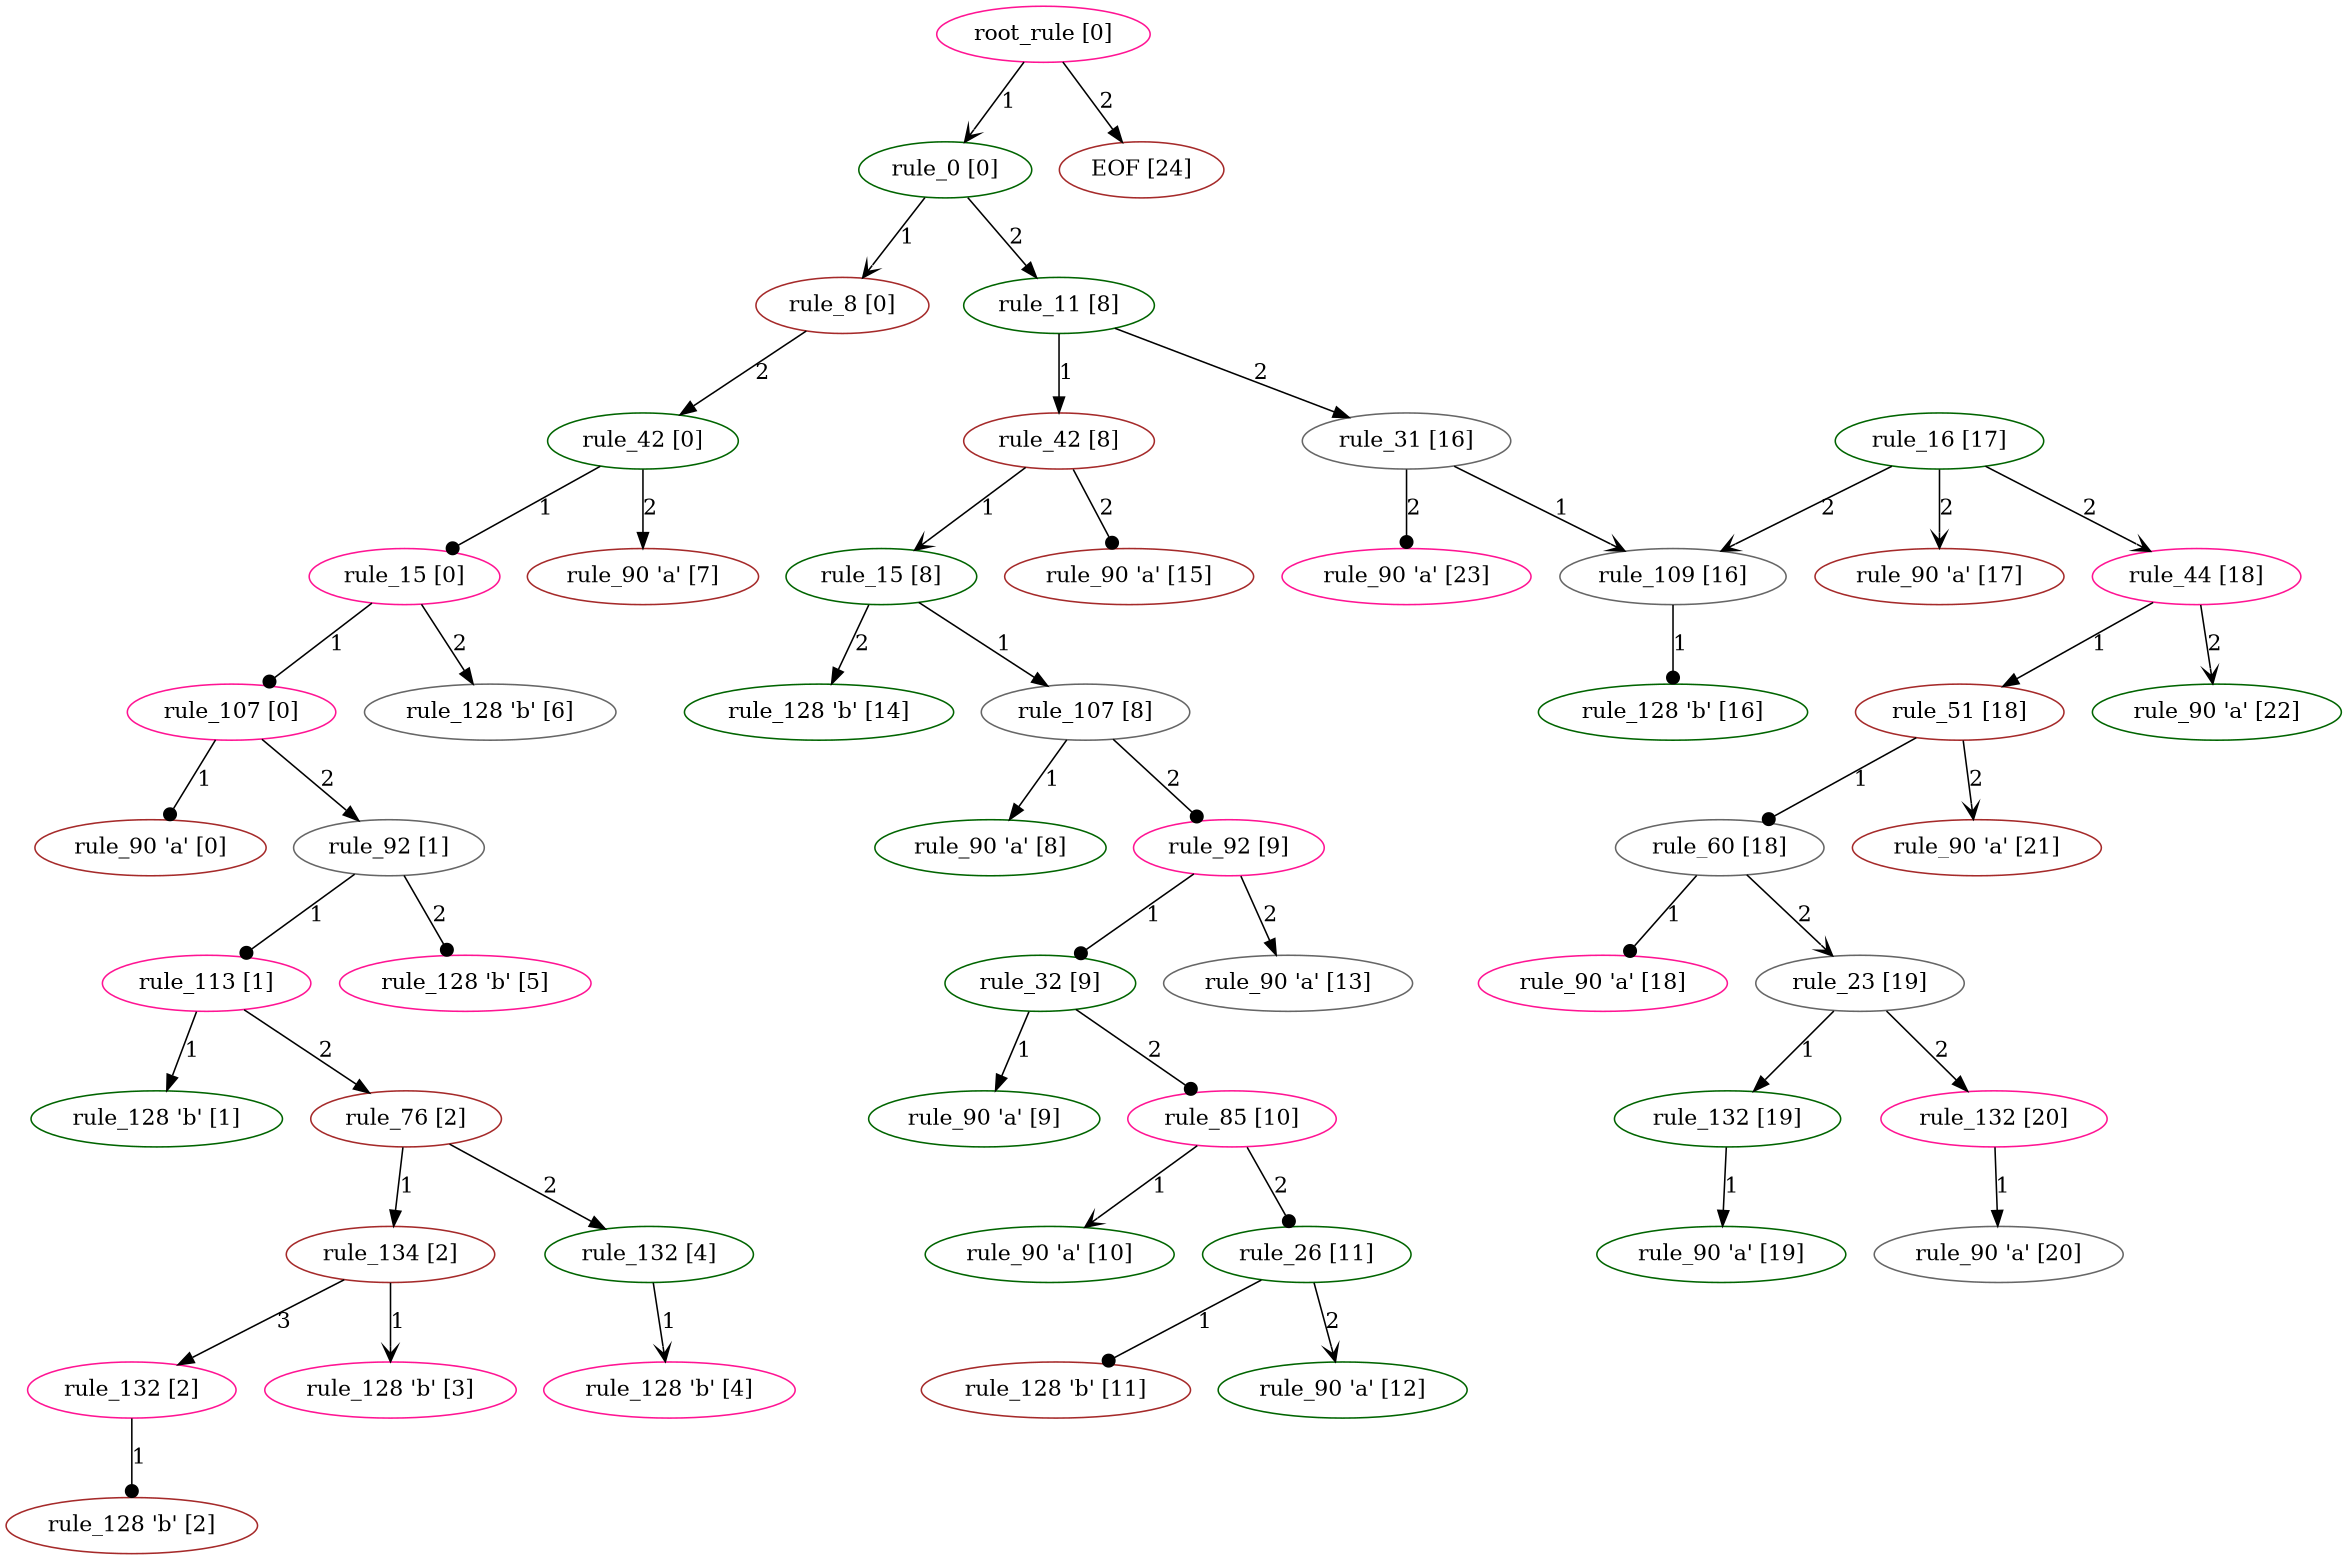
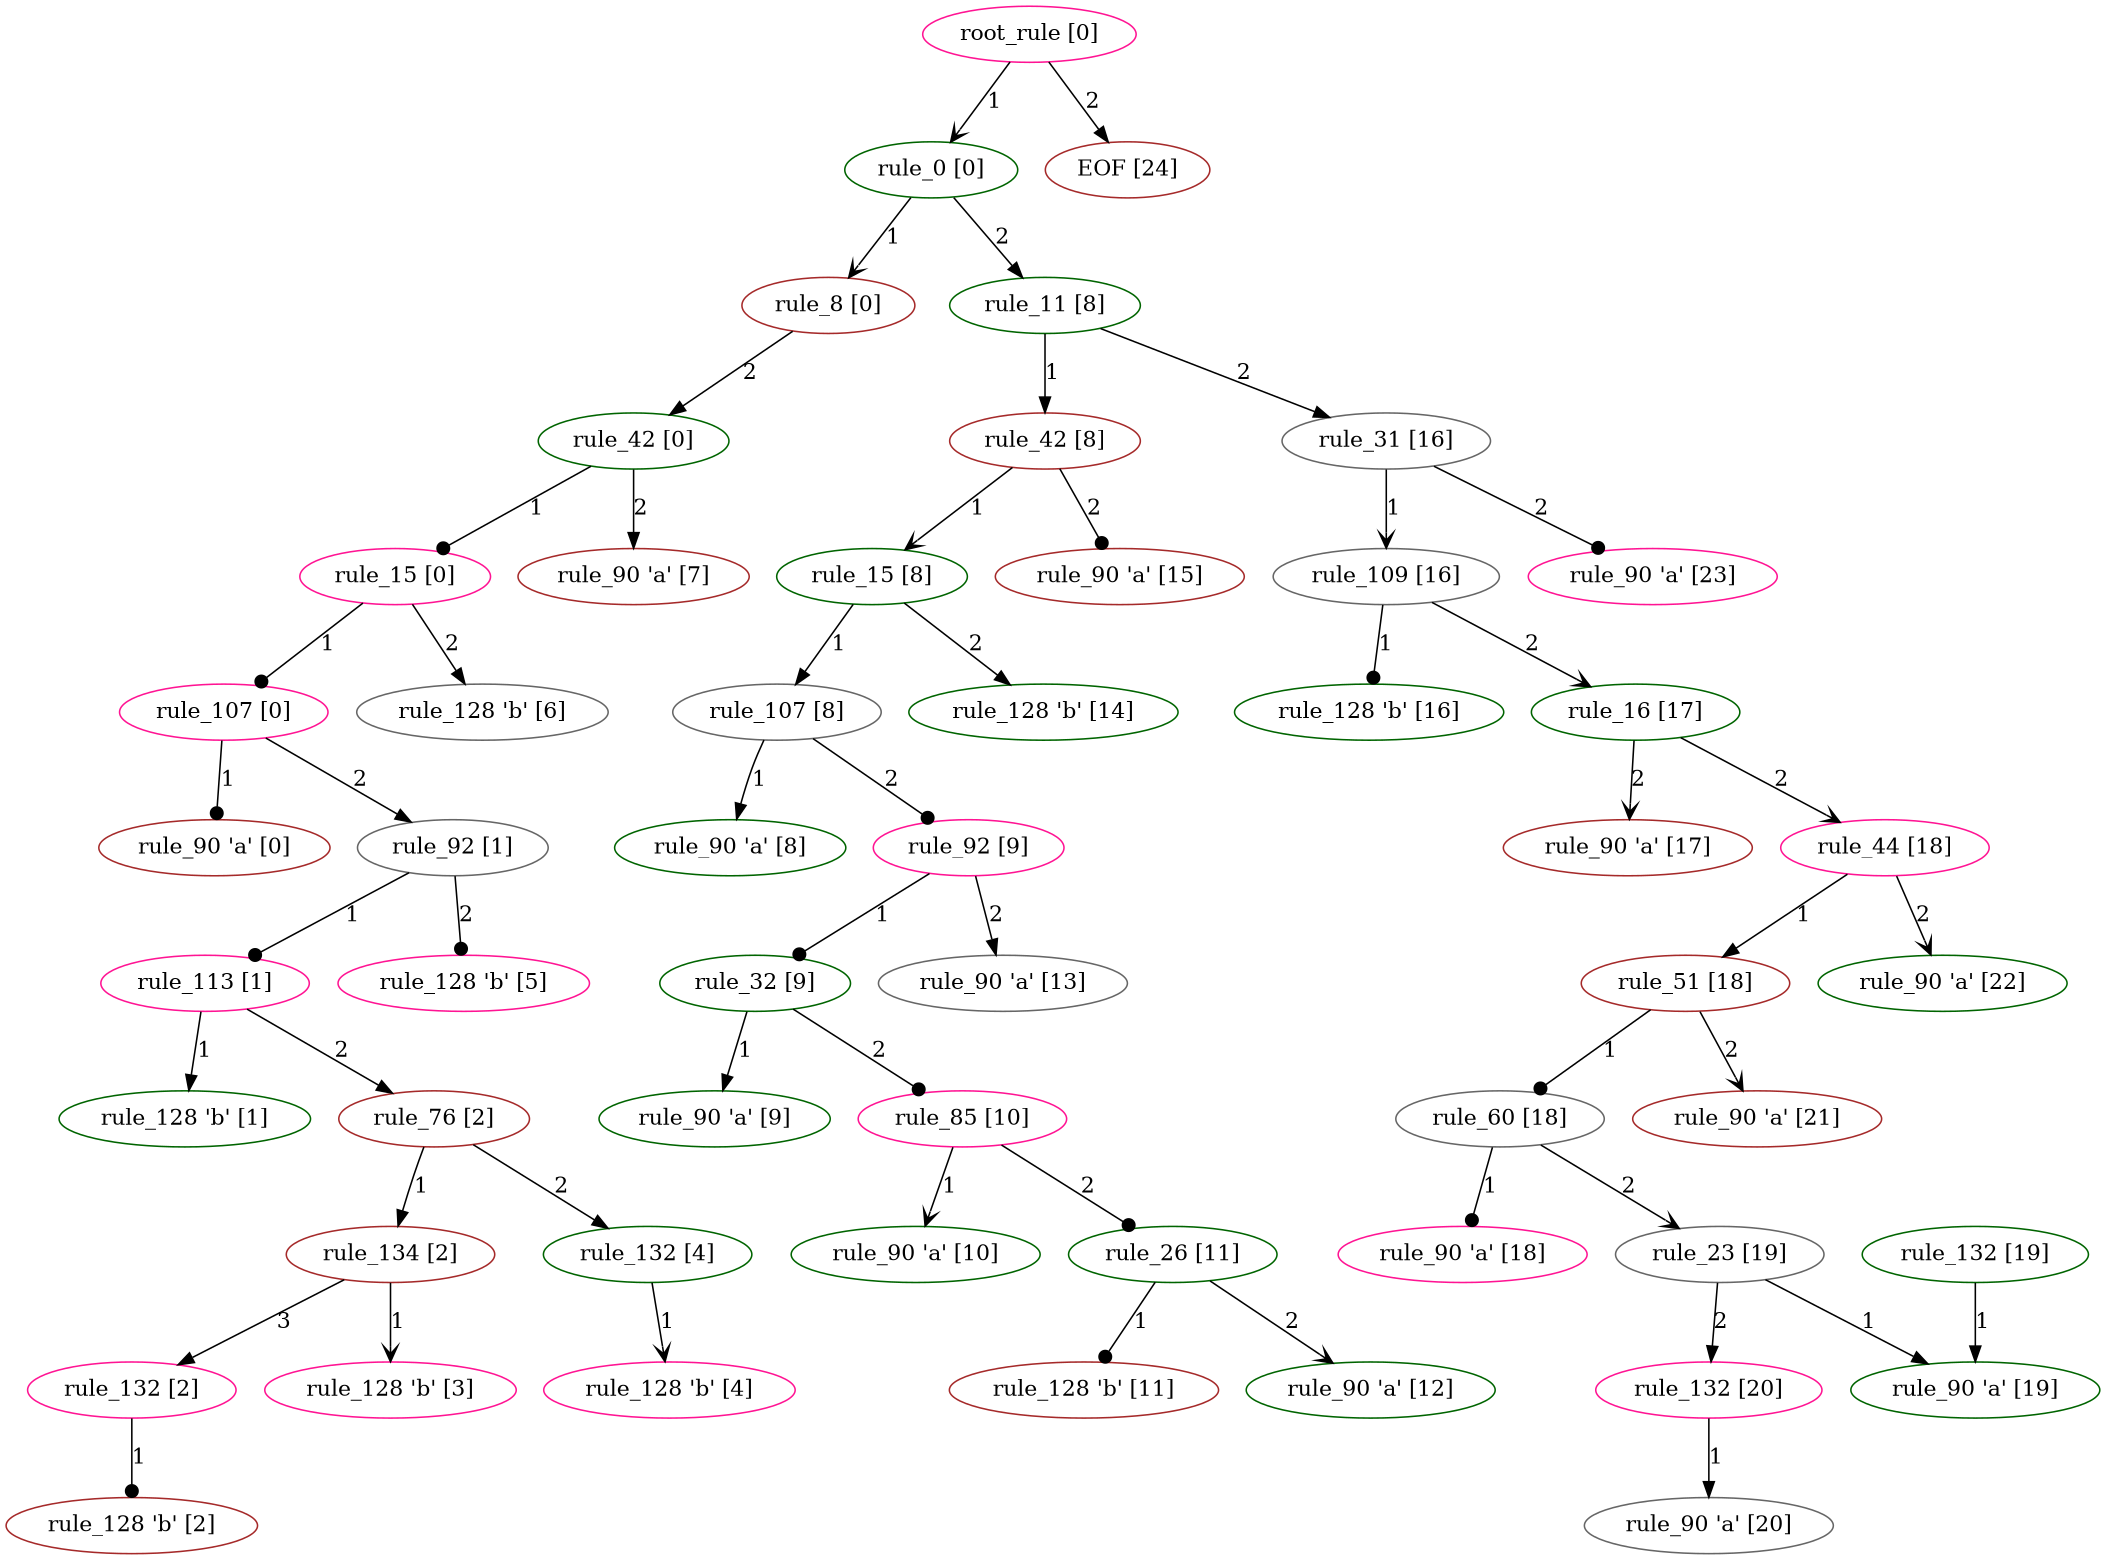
edge "rule_16 [17]" -> "rule_109 [16]": reversed
edge "rule_23 [19]" -> "rule_132 [19]": now "rule_23 [19]" -> "rule_90 'a' [19]"
